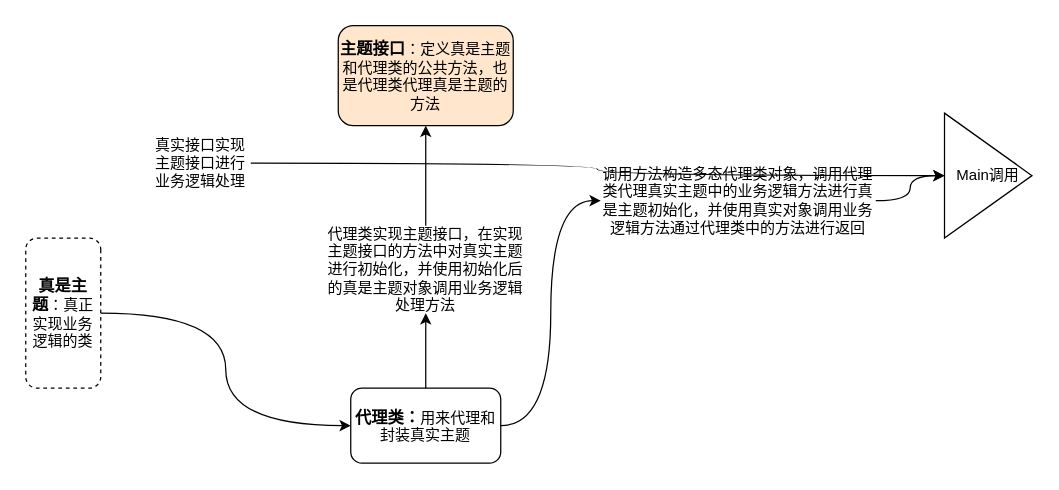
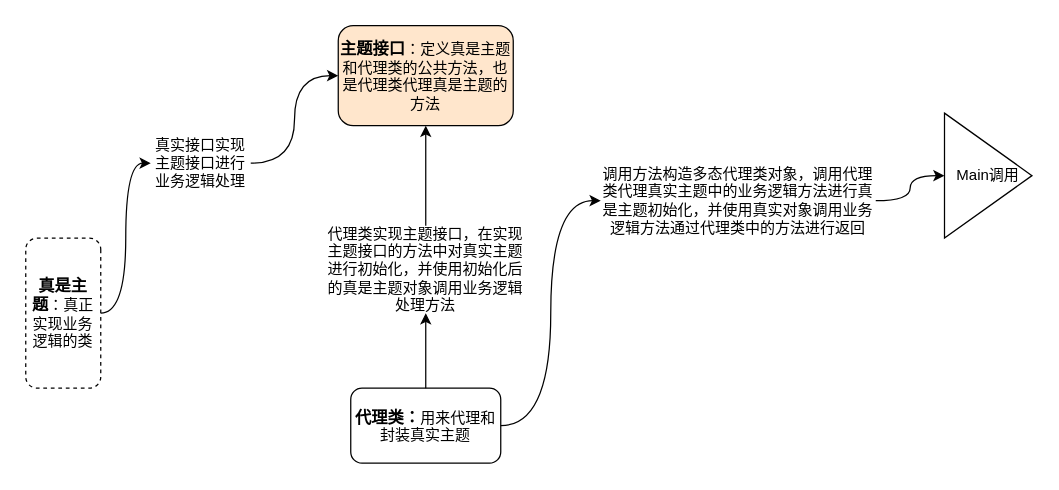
edge "真实接口实现主题接口进行业务逻辑处理" -> "Main调用": now "真实接口实现主题接口进行业务逻辑处理" -> "主题接口：定义真是主题和代理类的公共方法，也是代理类代理真是主题的方法"
edge "真是主题：真正实现业务逻辑的类" -> "代理类：用来代理和封装真实主题": now "真是主题：真正实现业务逻辑的类" -> "真实接口实现主题接口进行业务逻辑处理"
